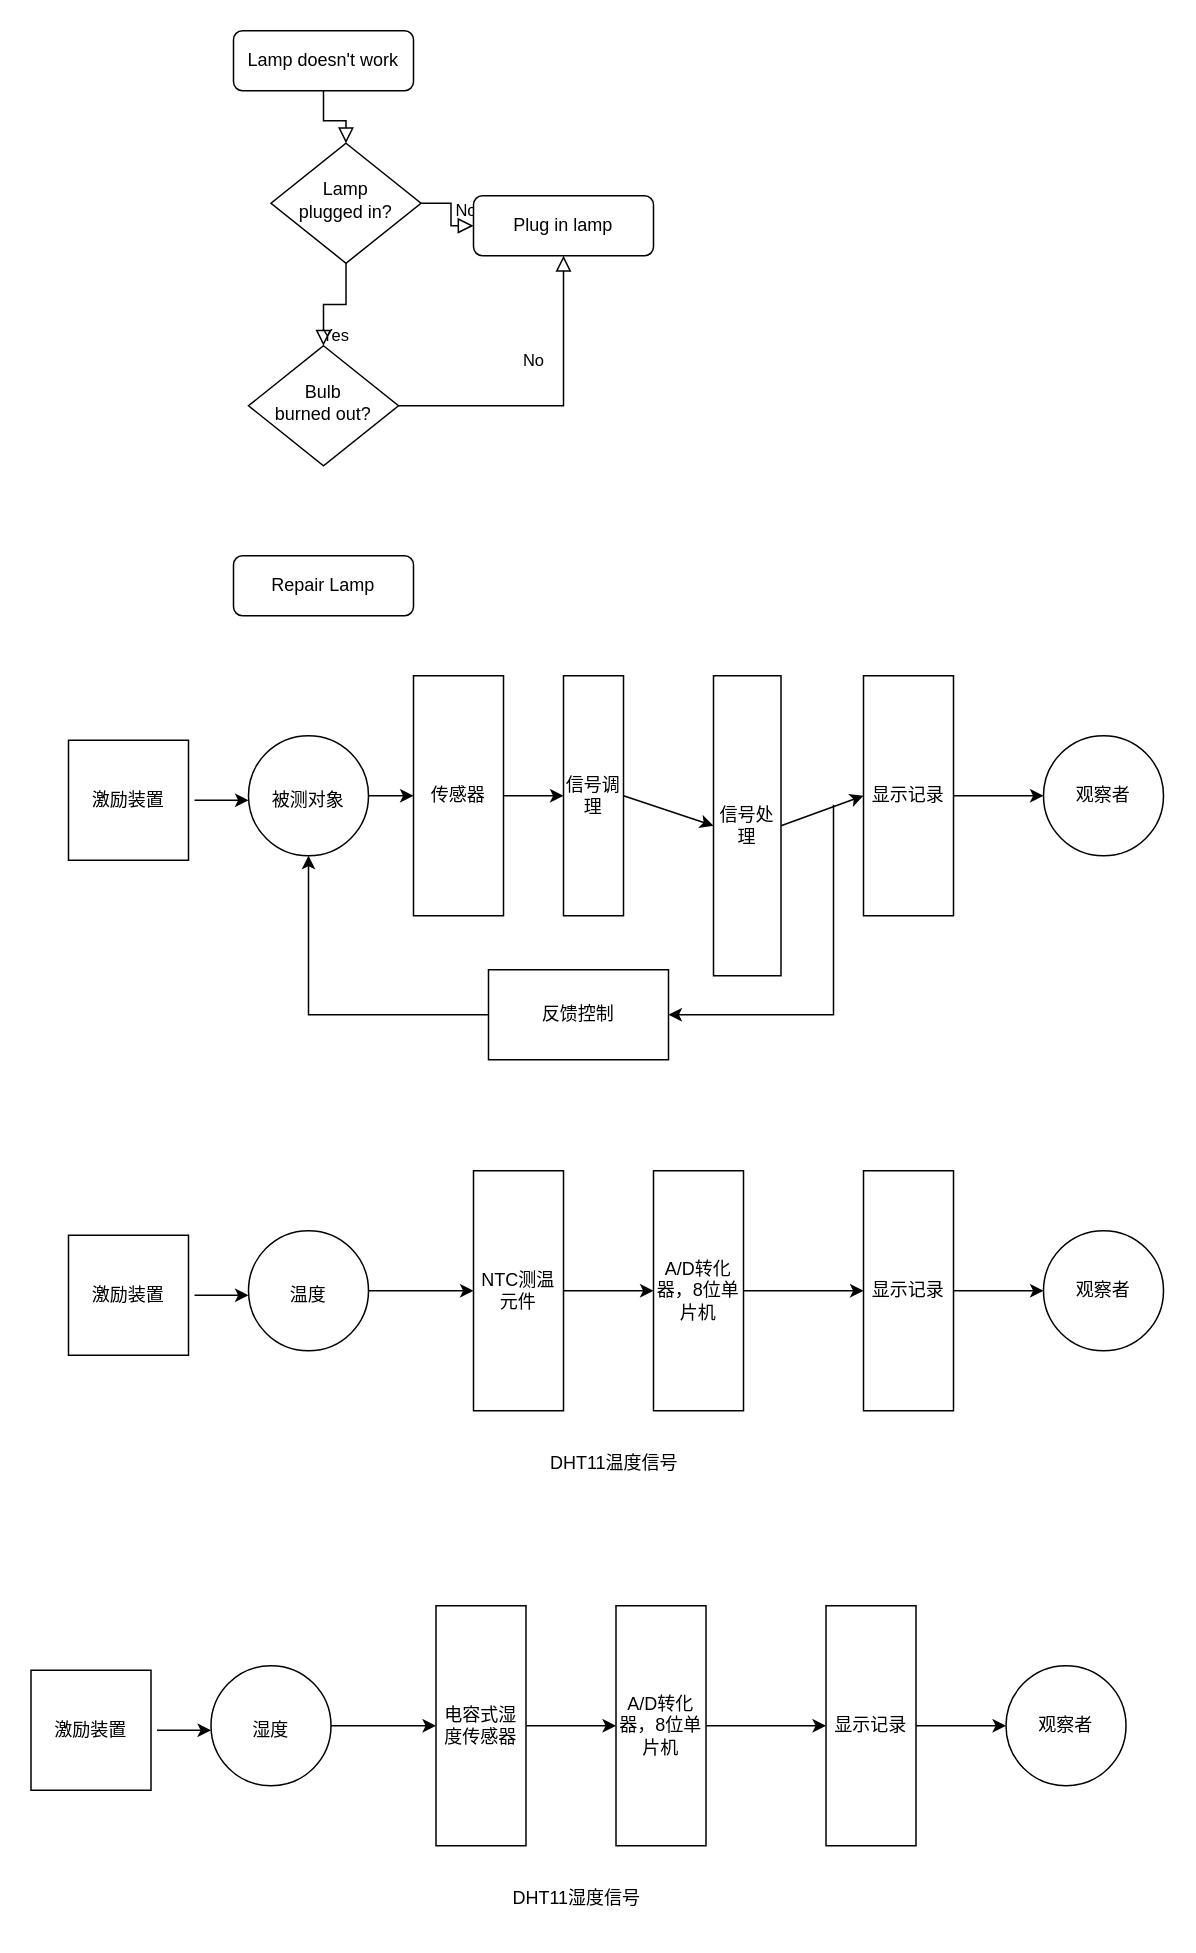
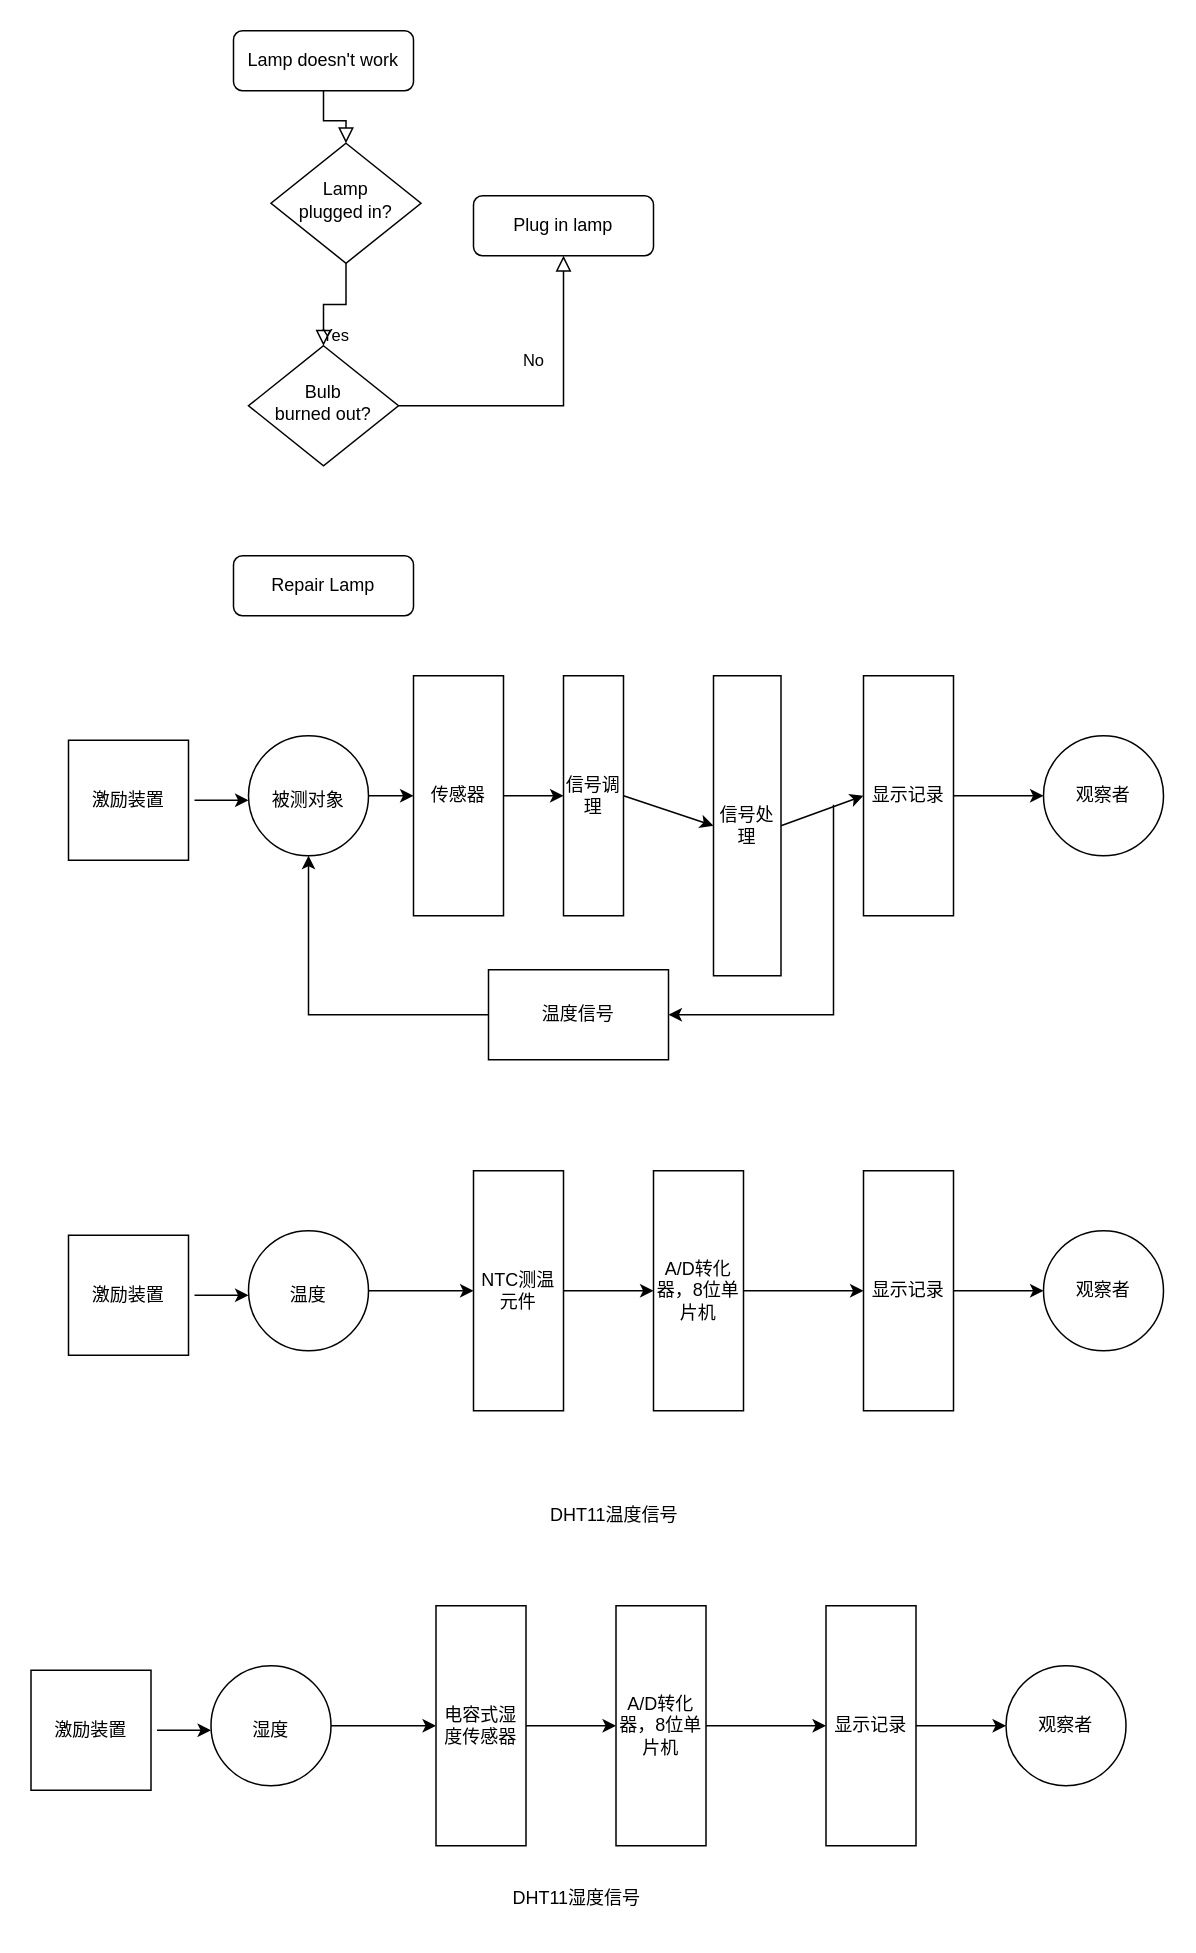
edge "Lamp plugged in?" -> "Plug in lamp": removed, label "No"
node "反馈控制": label "反馈控制" -> "温度信号"
node "DHT11温度信号": moved (614, 1463) -> (614, 1516)
